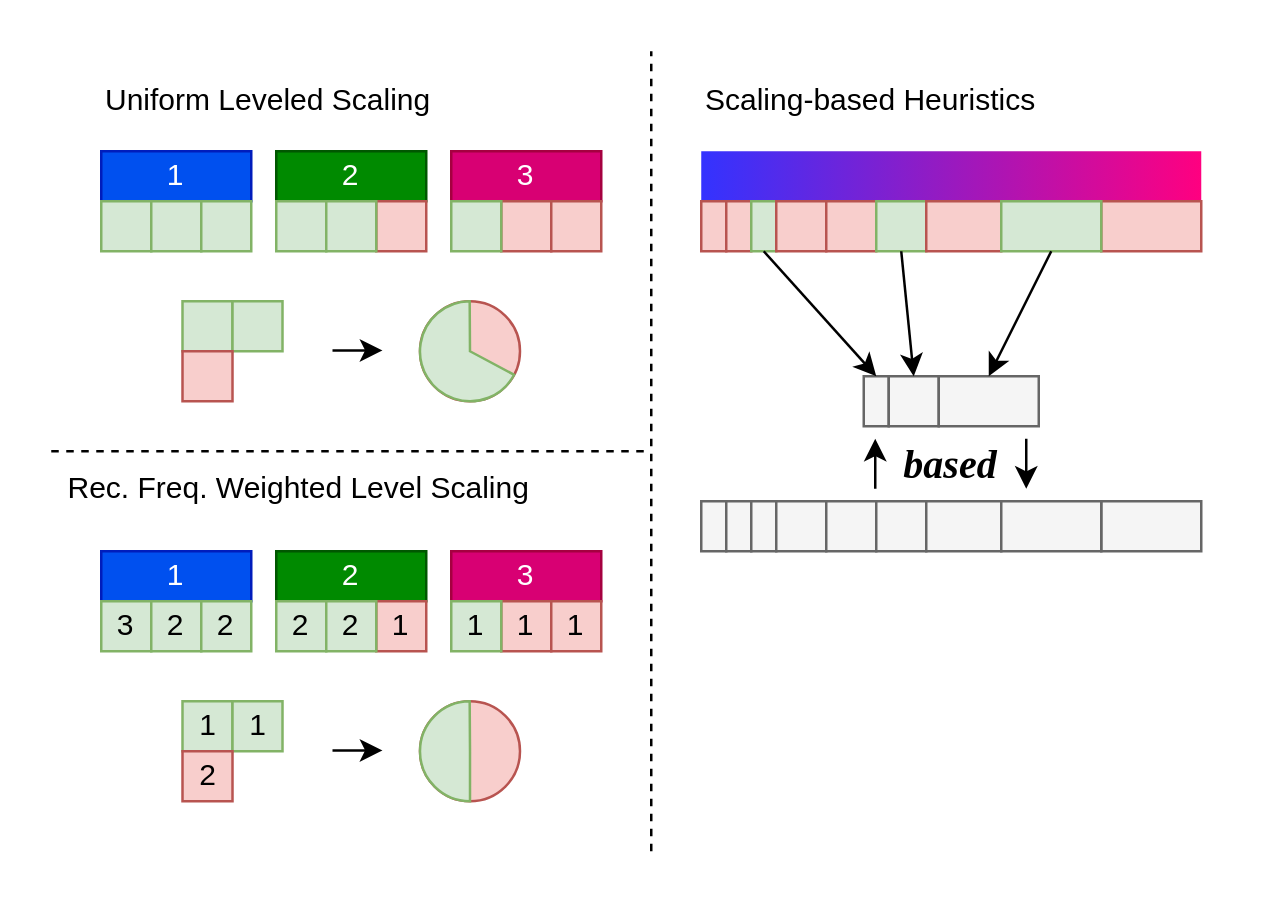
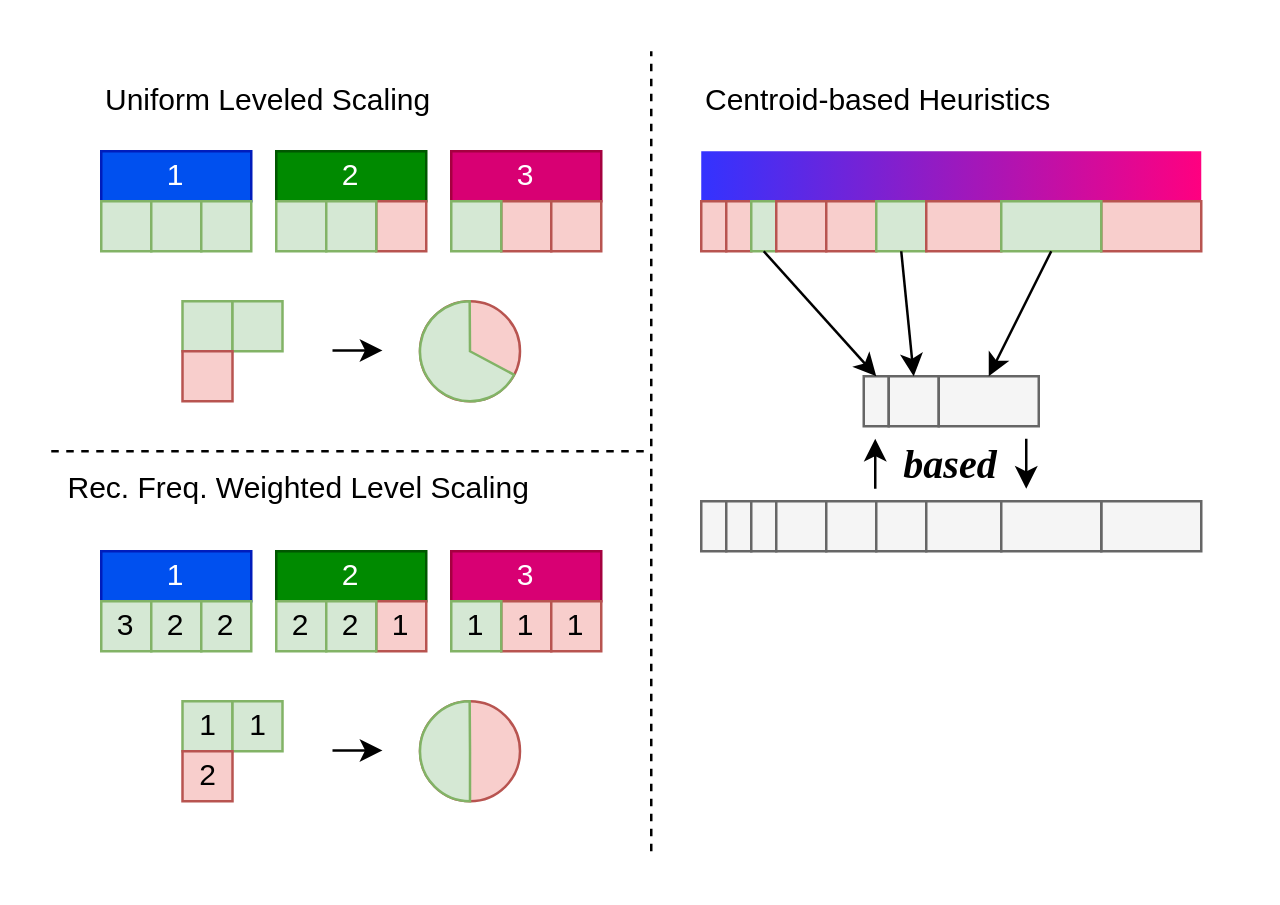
node "Scaling-based Heuristics": label "Scaling-based Heuristics" -> "Centroid-based Heuristics"
